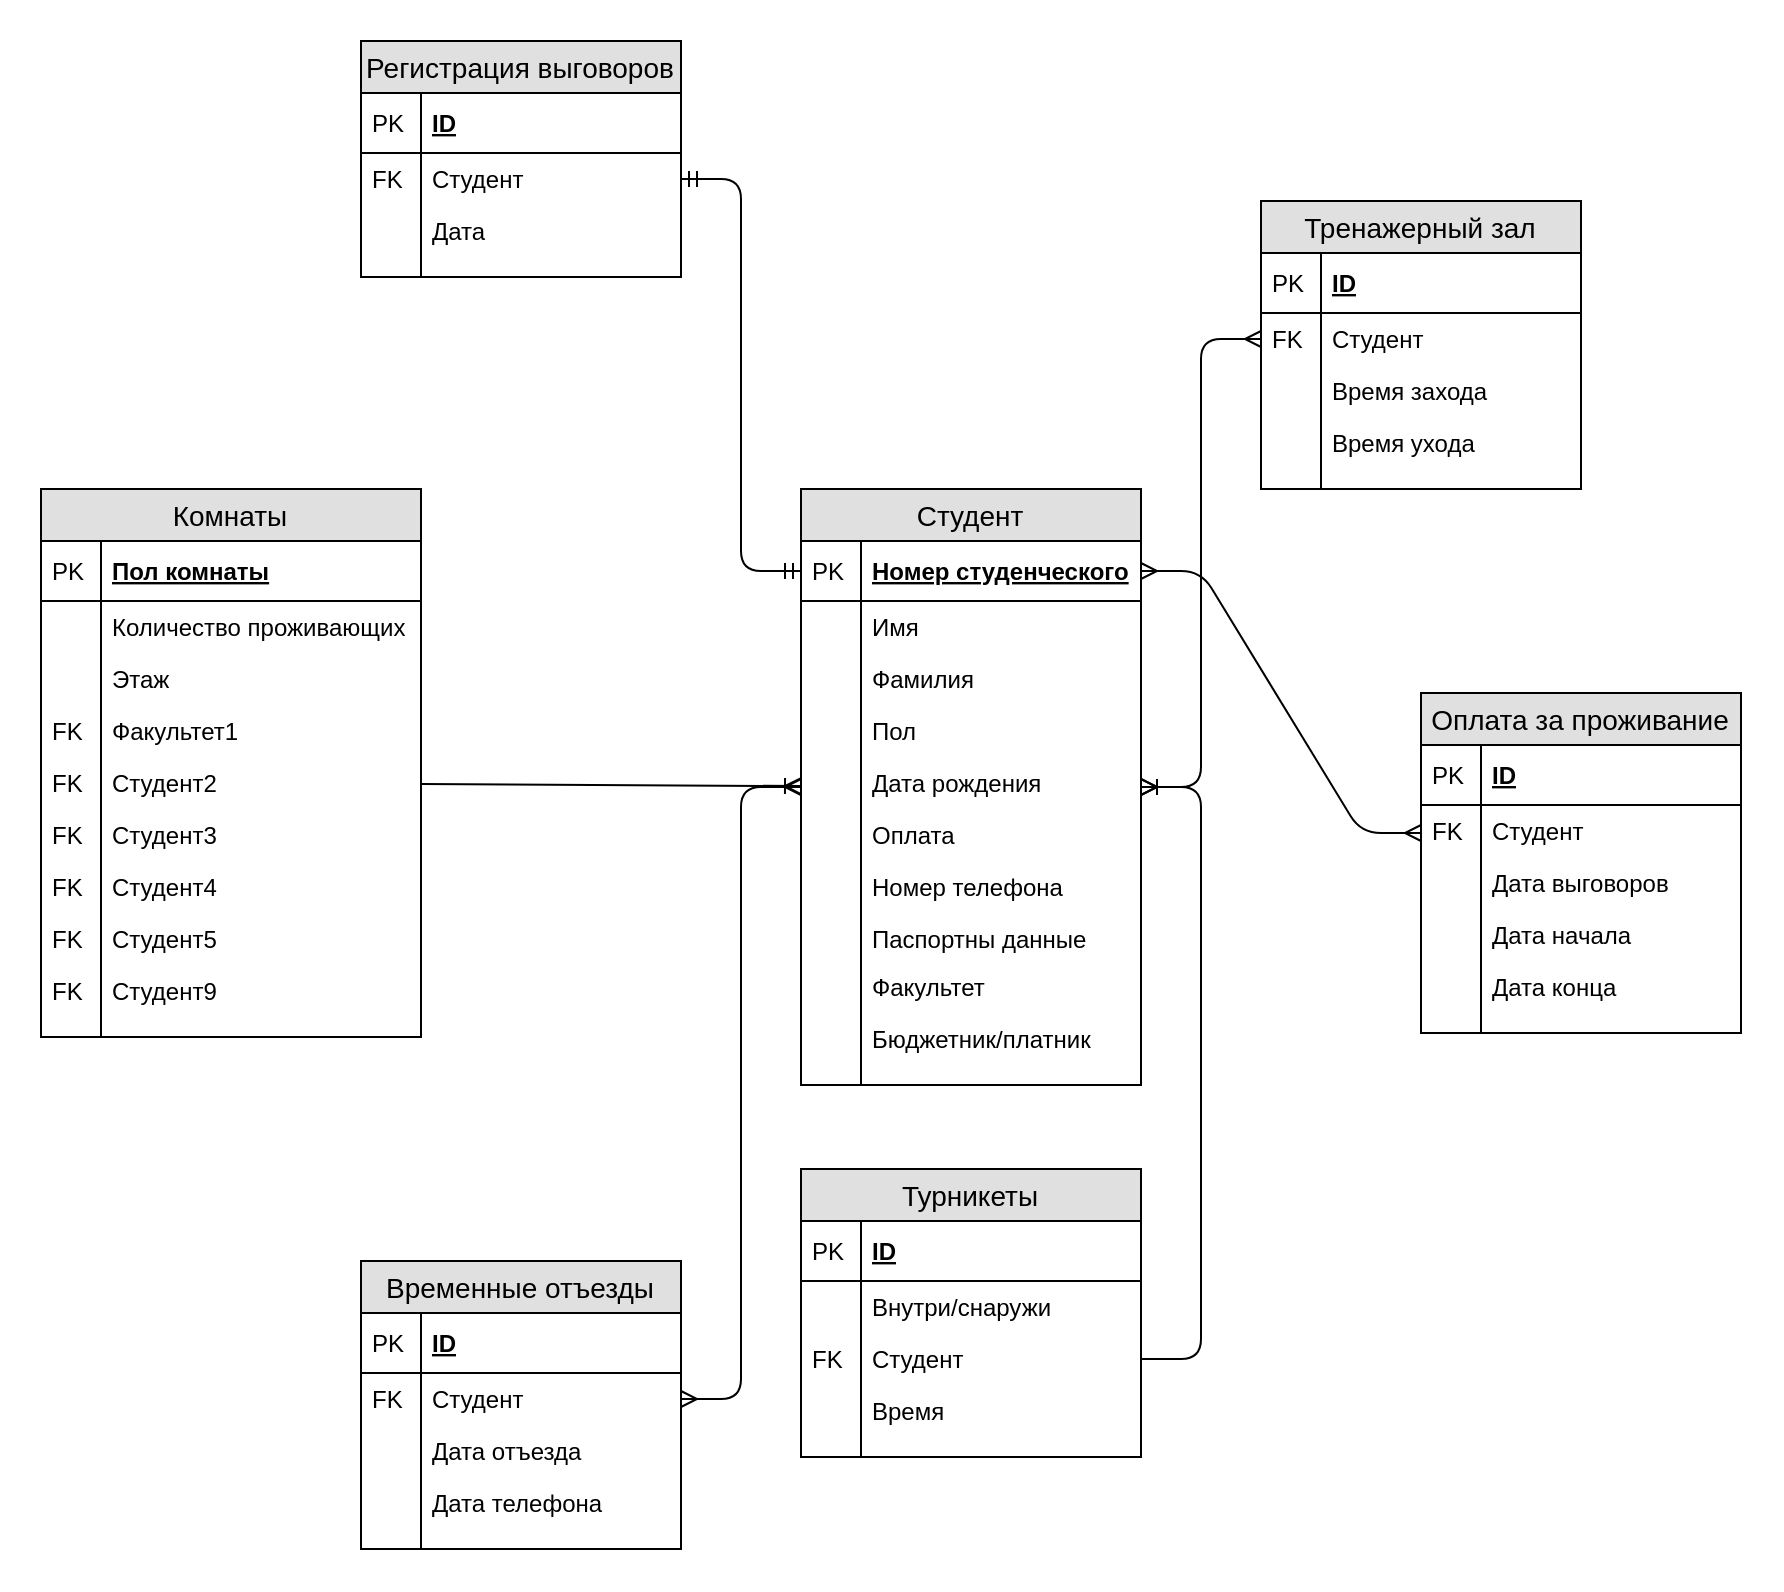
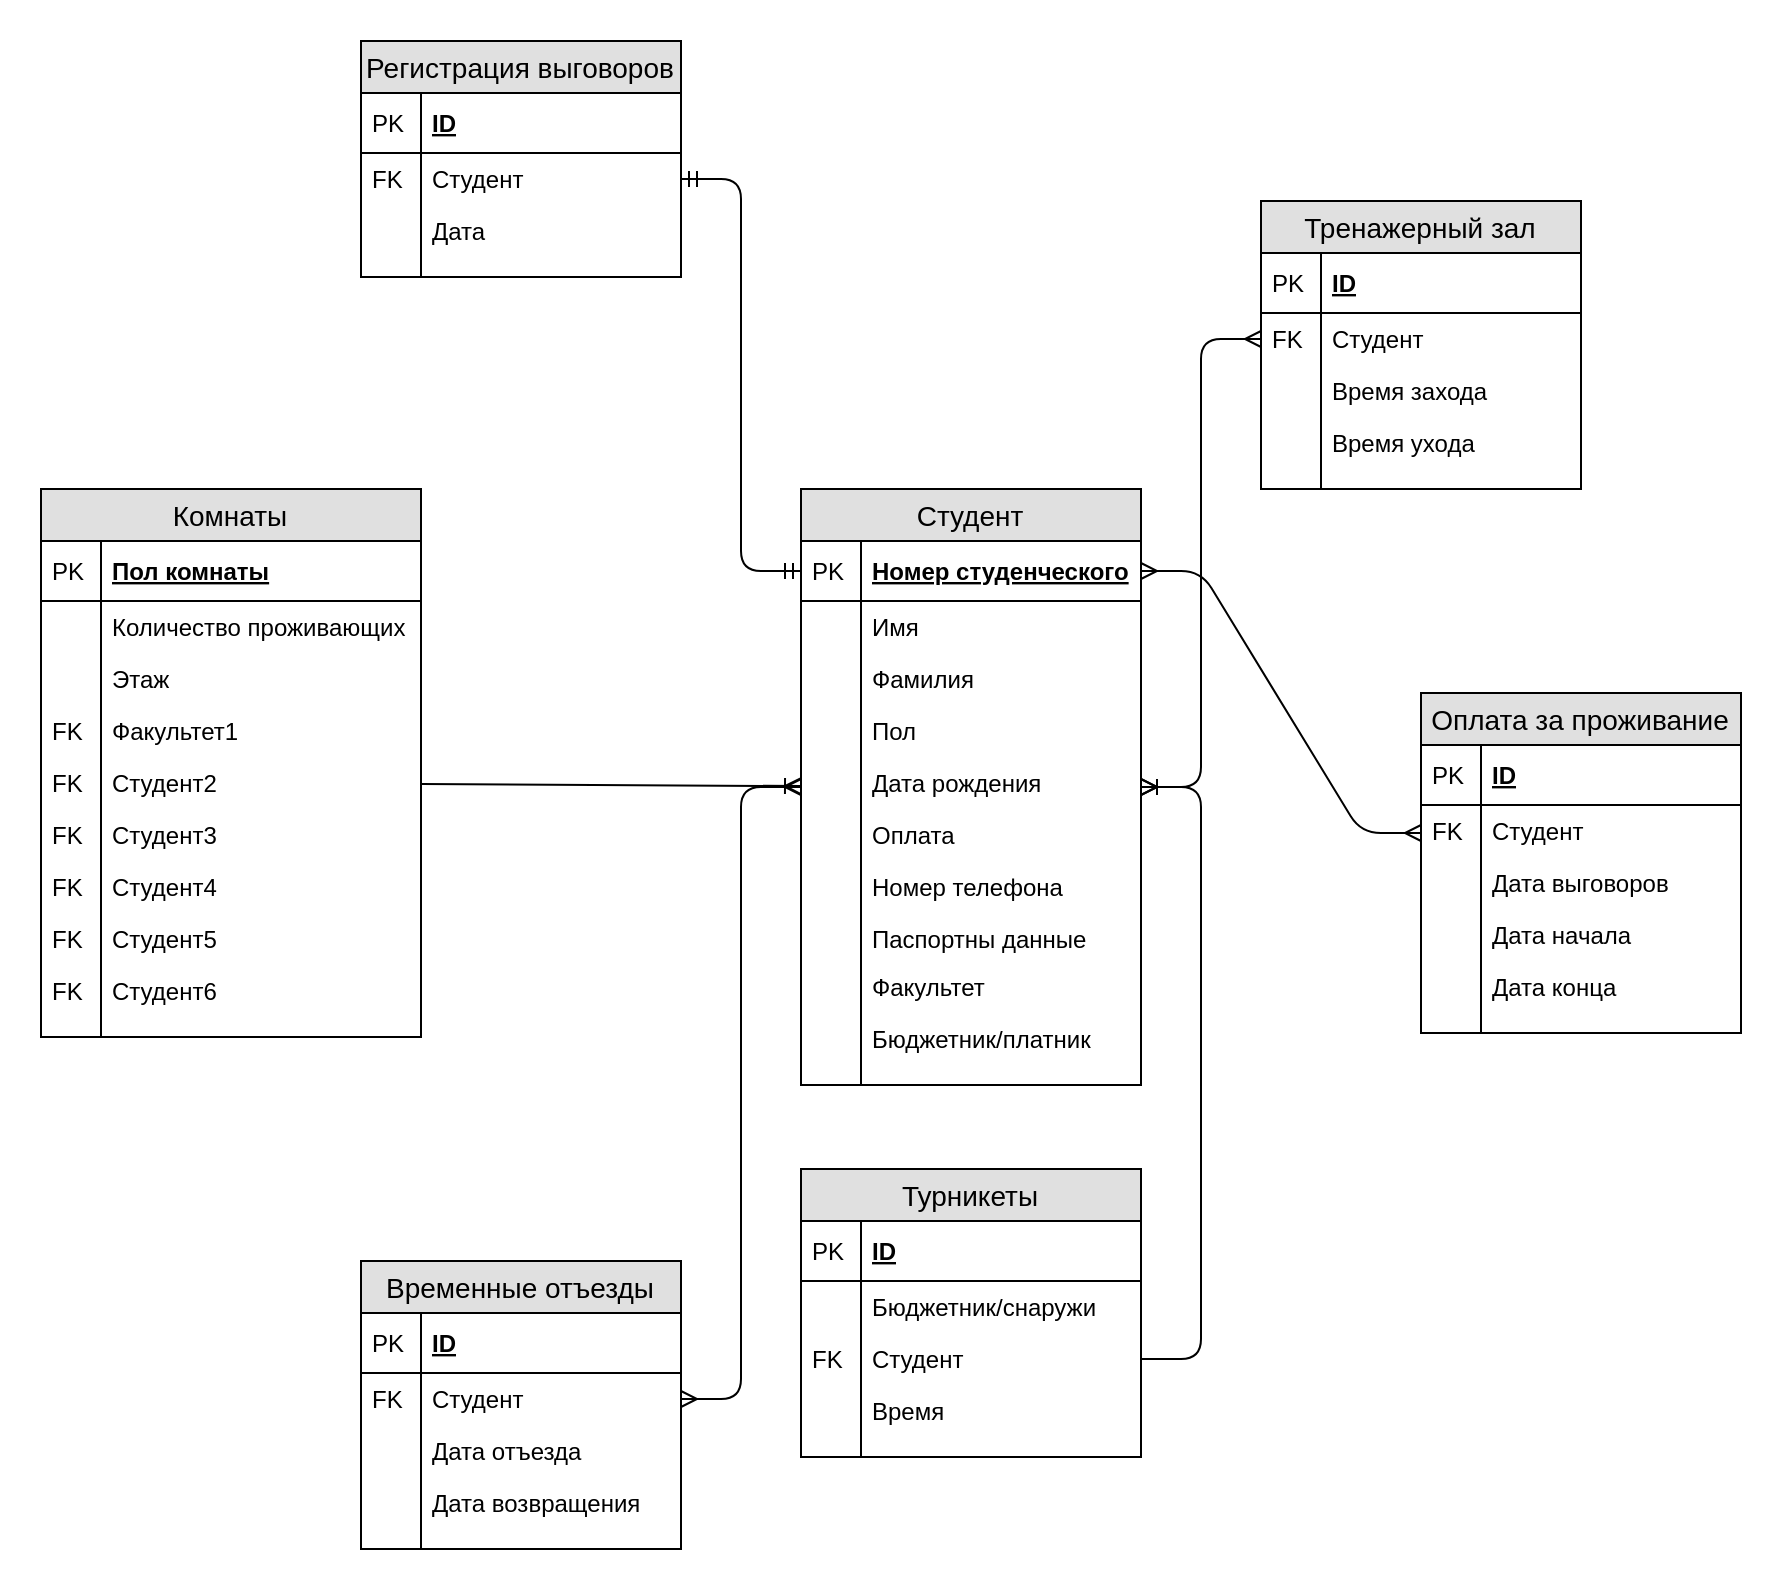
node "Студент9": label "Студент9" -> "Студент6"
node "Внутри/снаружи": label "Внутри/снаружи" -> "Бюджетник/снаружи"
node "Дата телефона": label "Дата телефона" -> "Дата возвращения"
